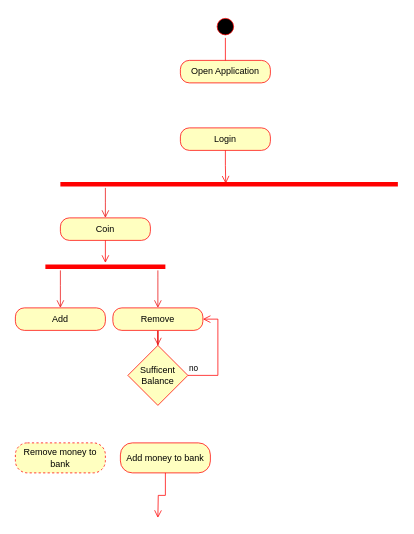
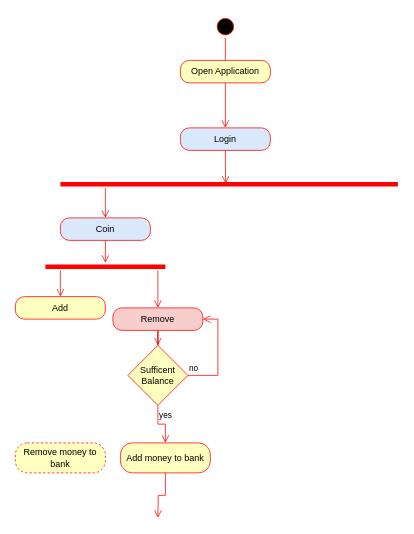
edge "Open Application" -> "Login": added
node "Login": fillcolor #ffffc0 -> #dae8fc
node "Coin": fillcolor #ffffc0 -> #dae8fc
node "Add": moved (60, 319) -> (60, 308)
node "Remove": fillcolor #ffffc0 -> #f8cecc
edge "Sufficent Balance" -> "Add money to bank": added, label "yes"
